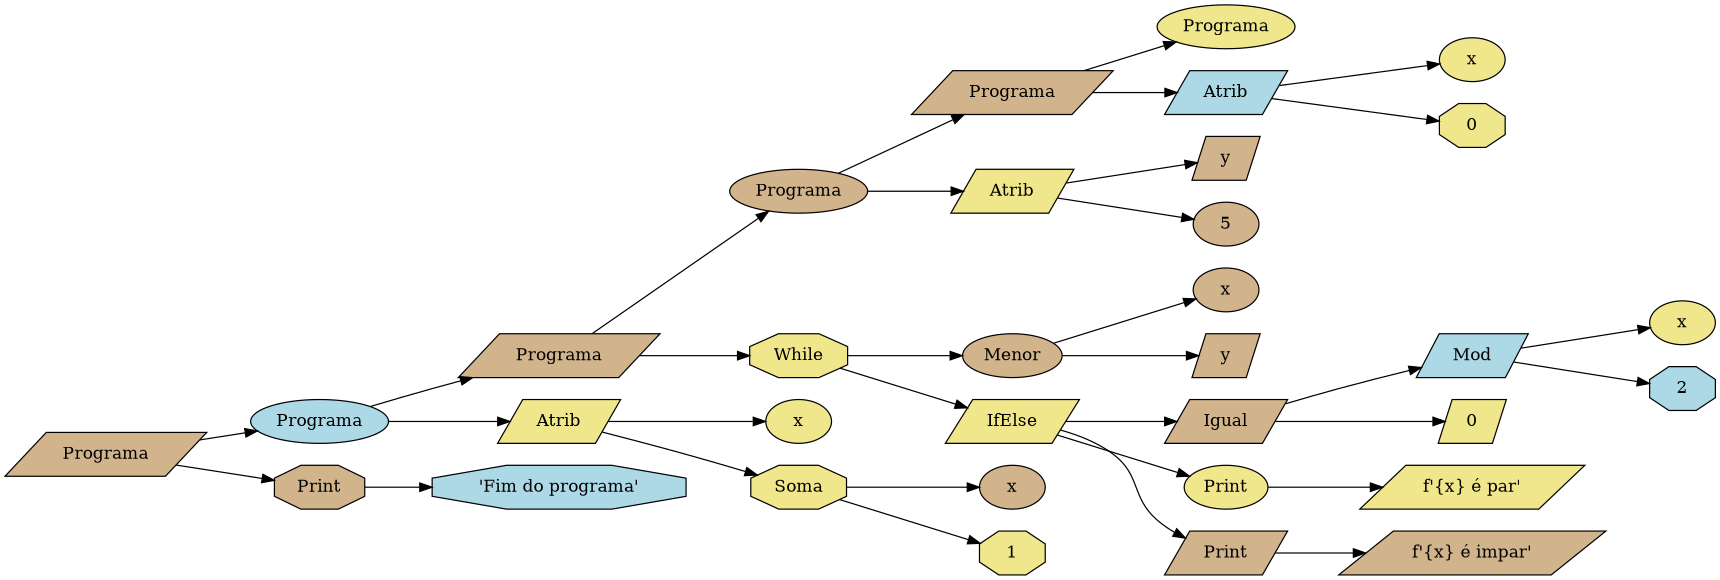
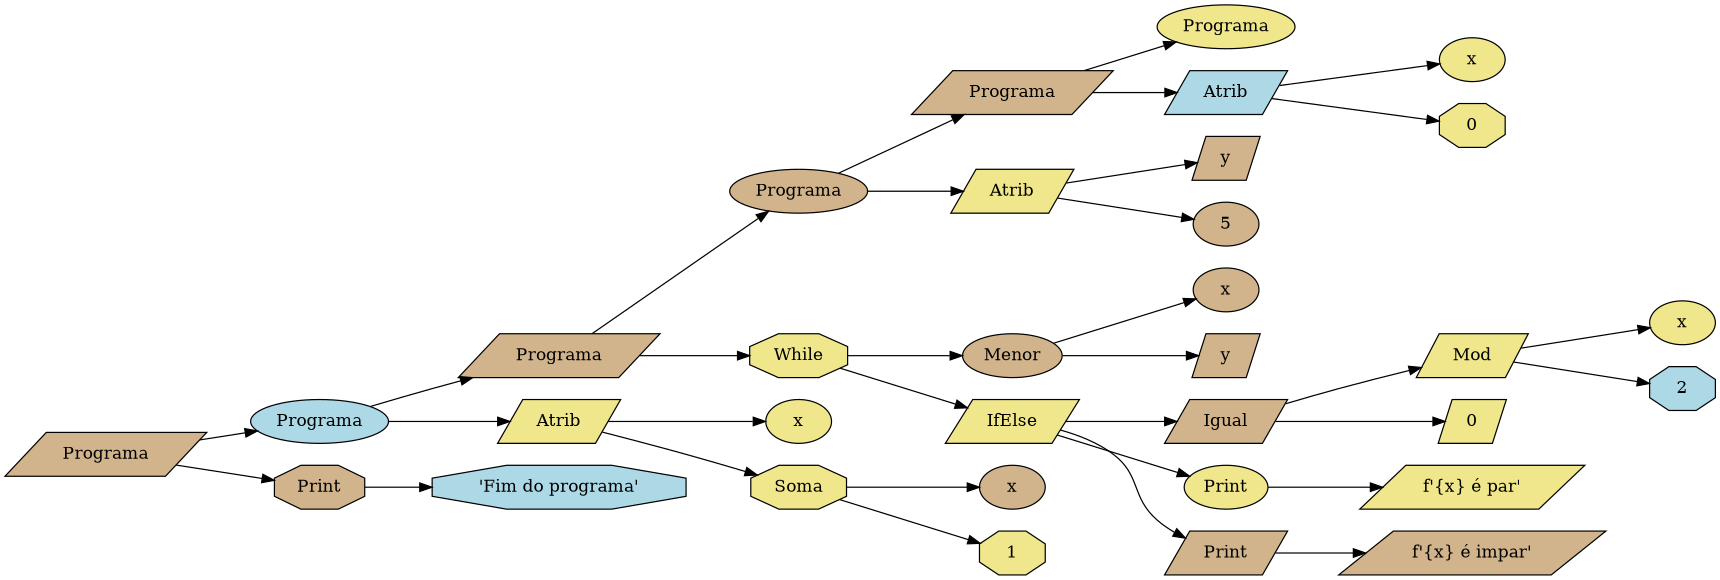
node "Mod": fillcolor lightblue -> khaki
